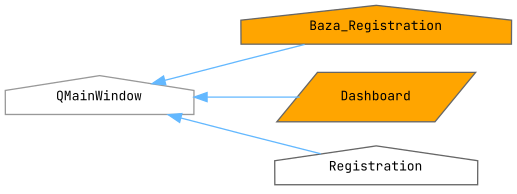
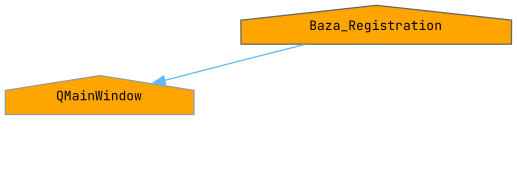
node "QMainWindow": fillcolor white -> orange
node "Dashboard": removed
node "Registration": removed
